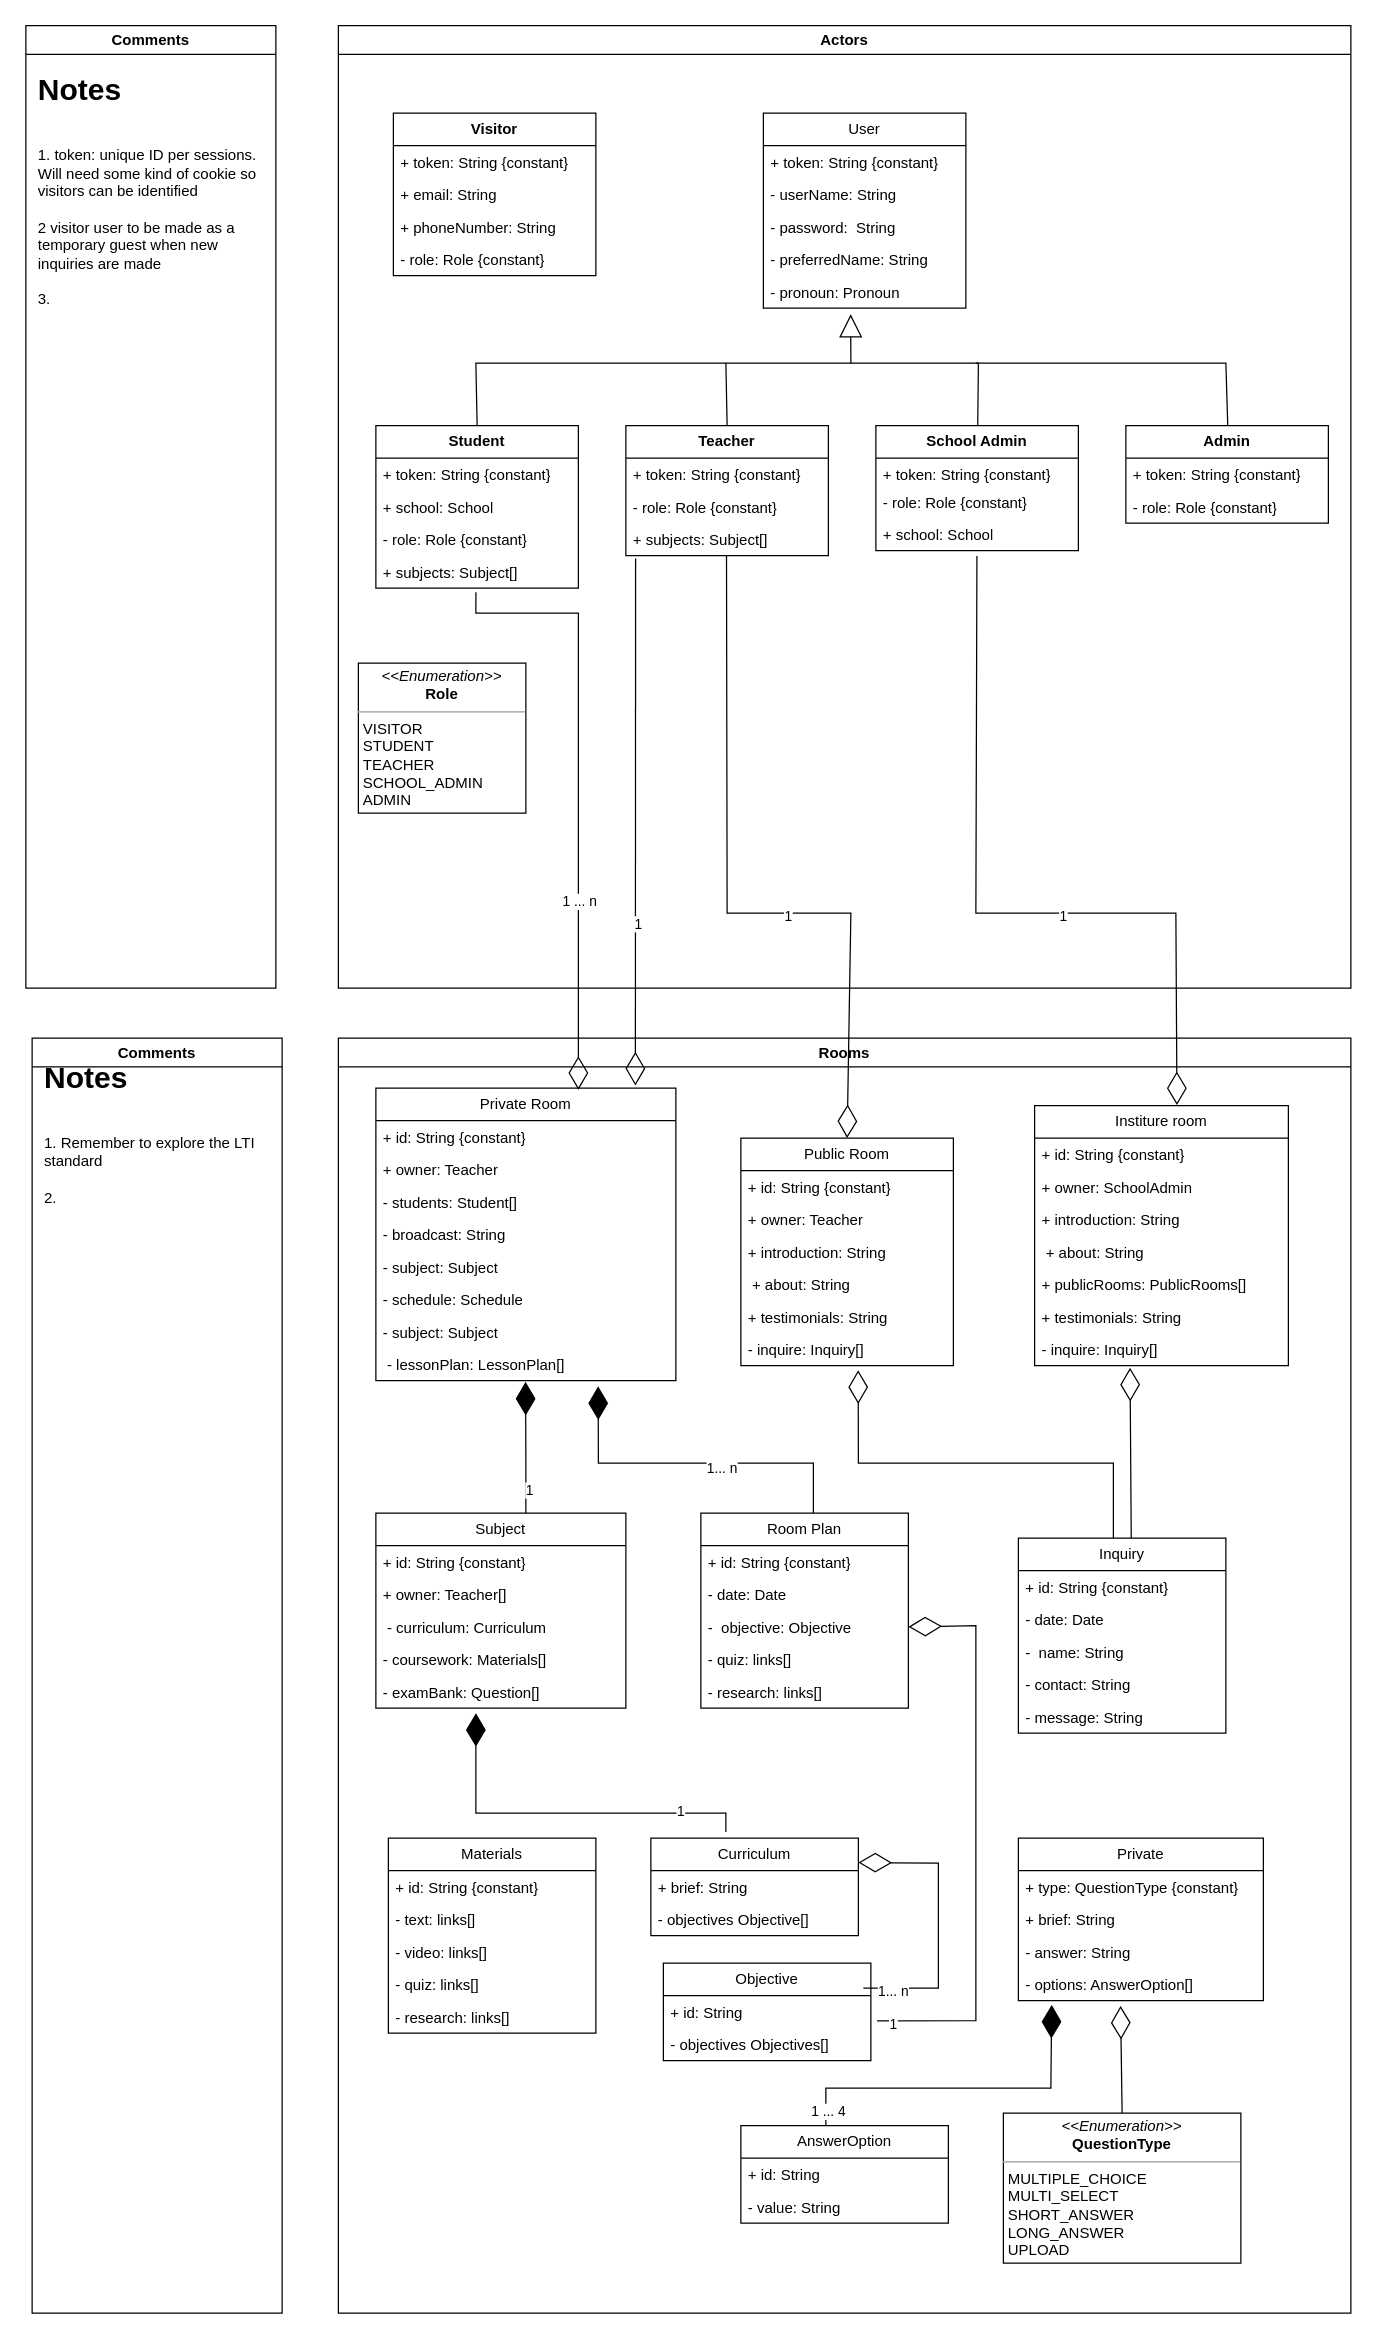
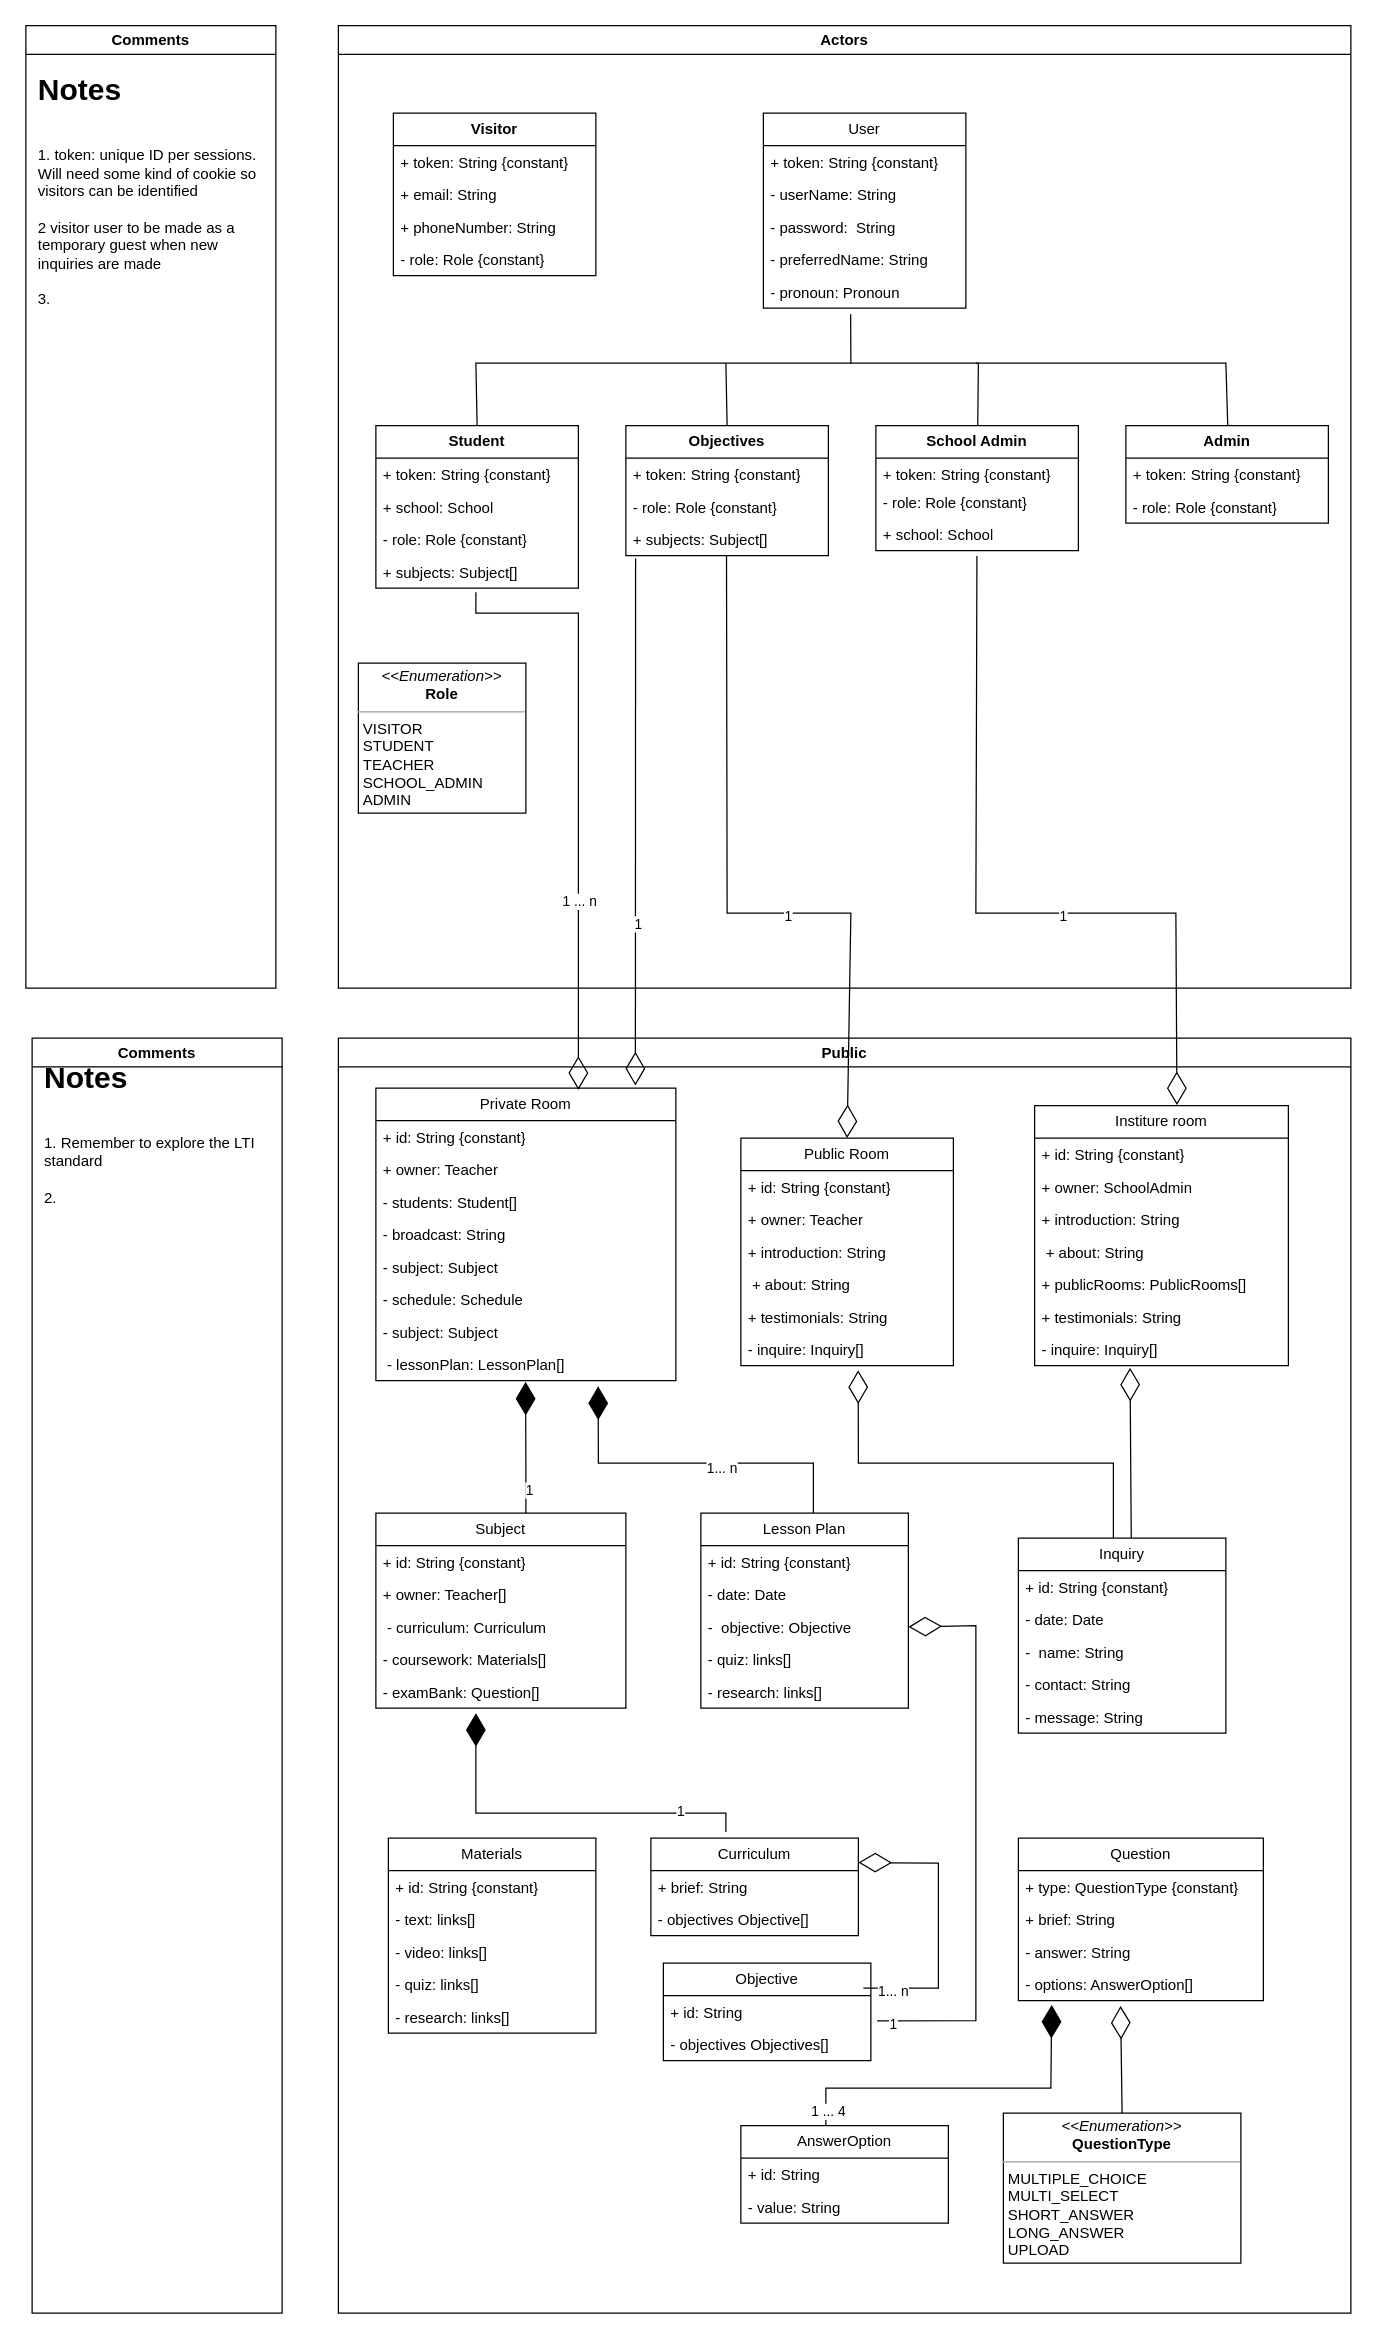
edge "Student" -> "- pronoun: Pronoun": arrowhead block -> none
node "Teacher": label "Teacher" -> "Objectives"
node "Rooms": label "Rooms" -> "Public"
node "Room Plan": label "Room Plan" -> "Lesson Plan"
node "Private": label "Private" -> "Question"
